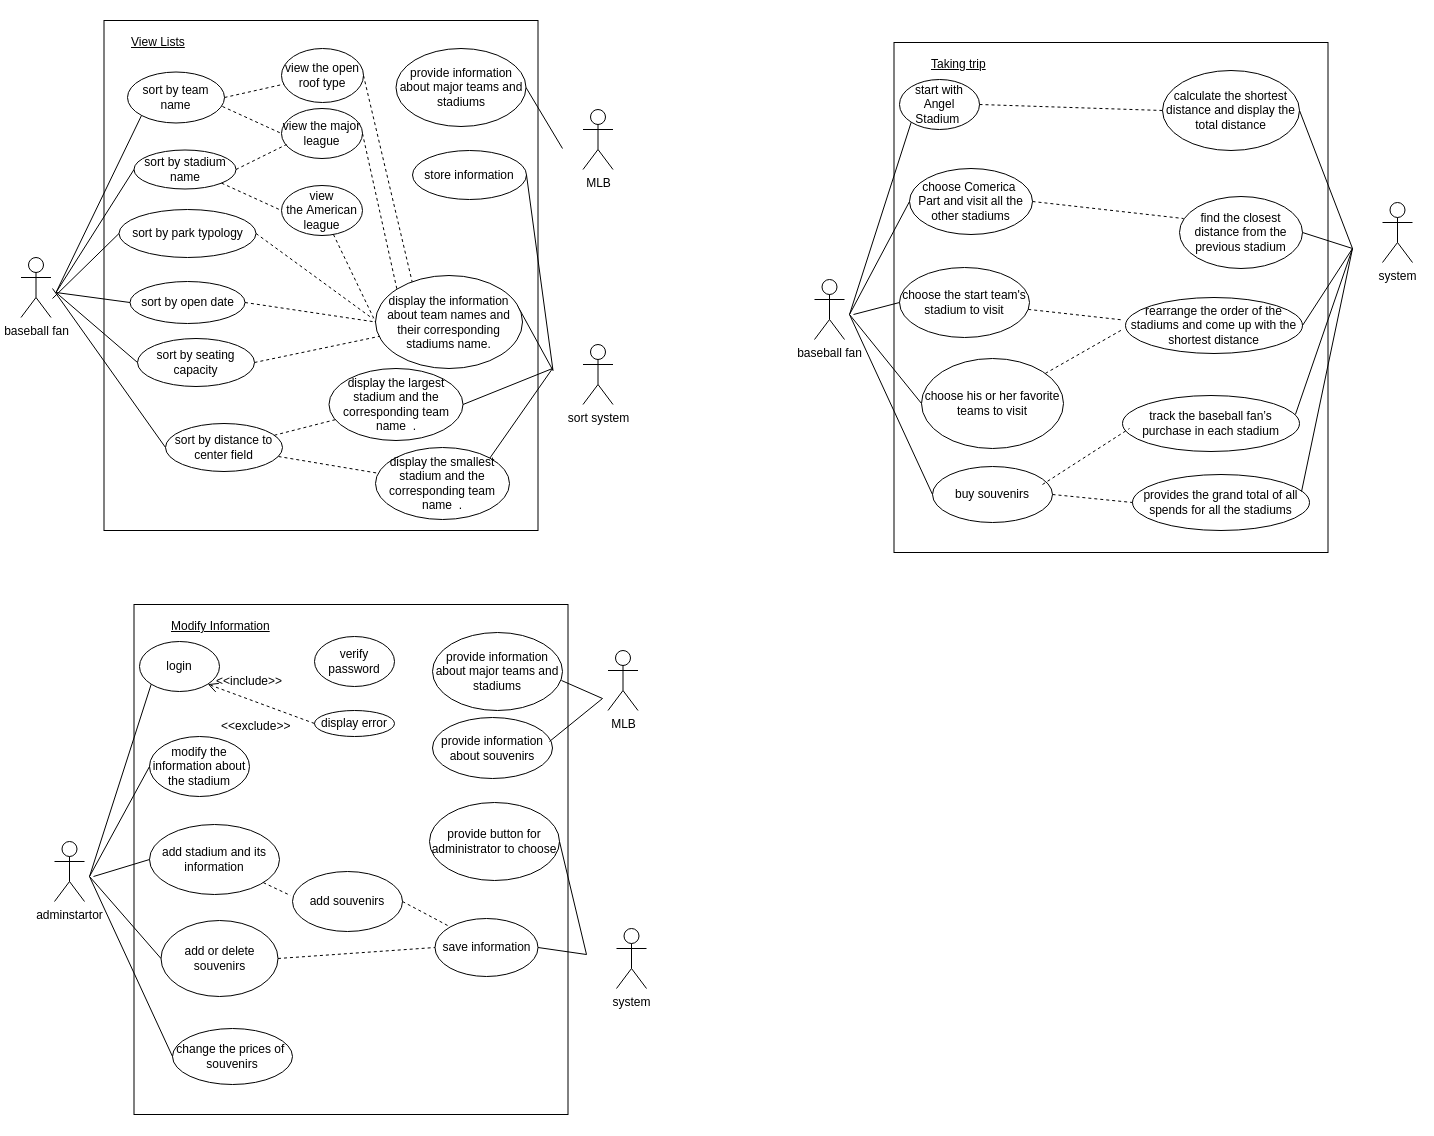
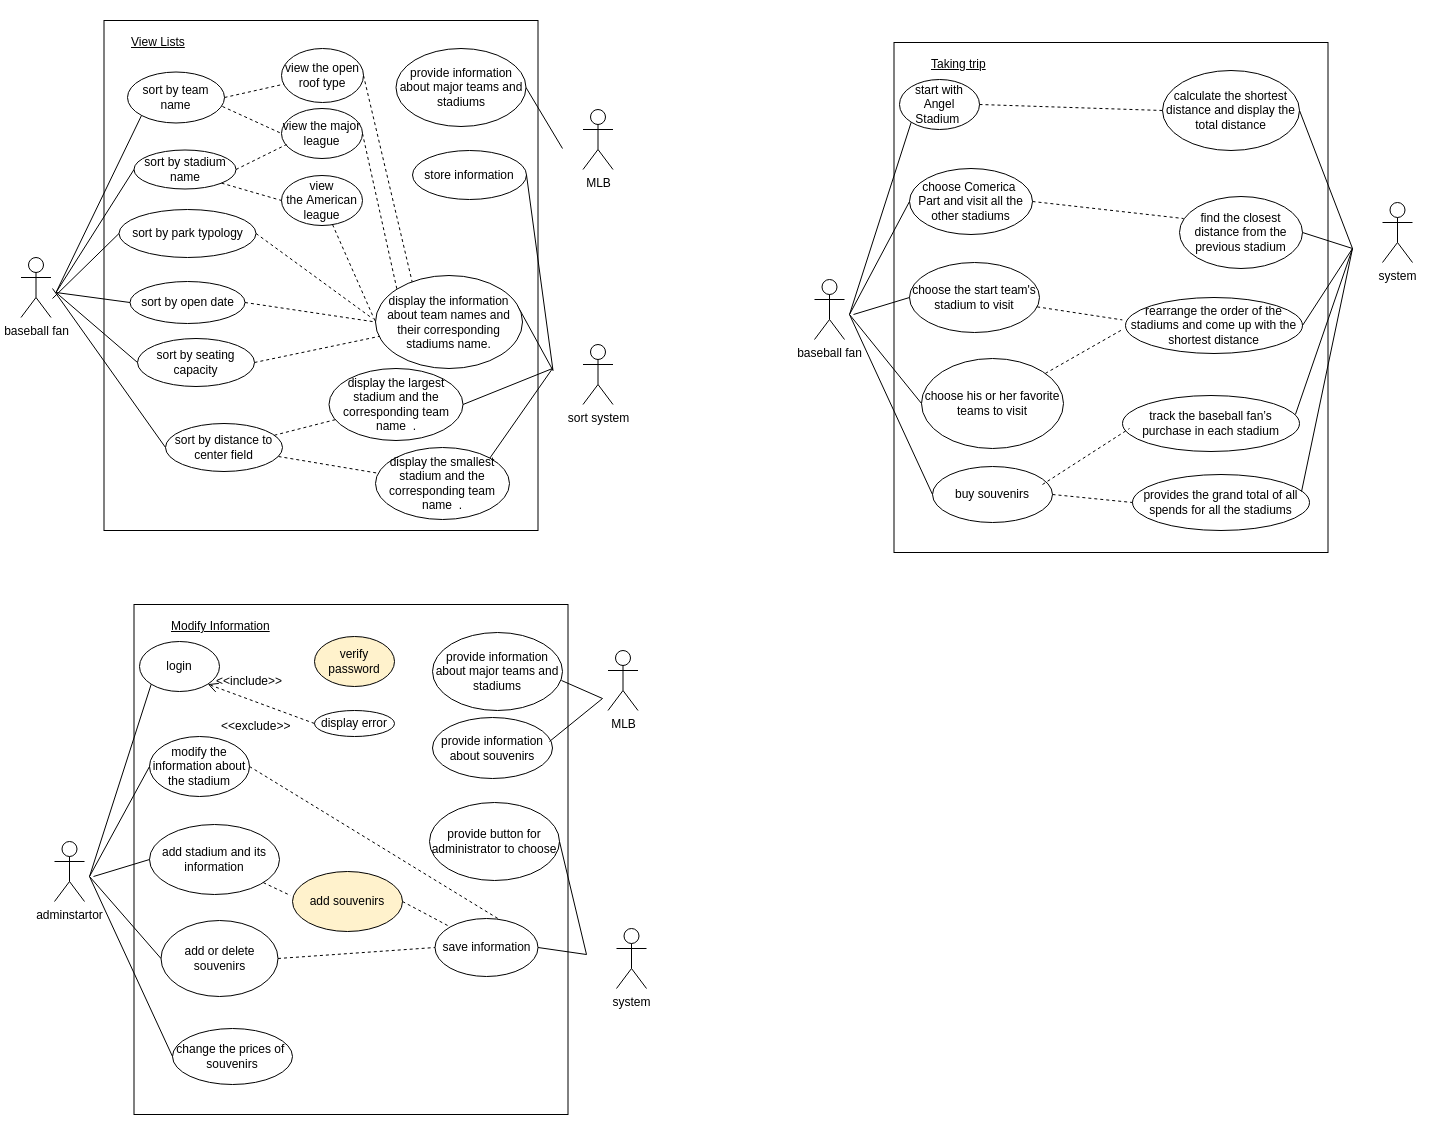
node "view the American league": moved (322, 211) -> (322, 201)
node "choose the start team's stadium to visit": moved (965, 303) -> (975, 298)
node "verify password": fillcolor #ffffff -> #fff2cc
edge "modify the information about the stadium" -- "save information": added
node "add souvenirs": fillcolor #ffffff -> #fff2cc
